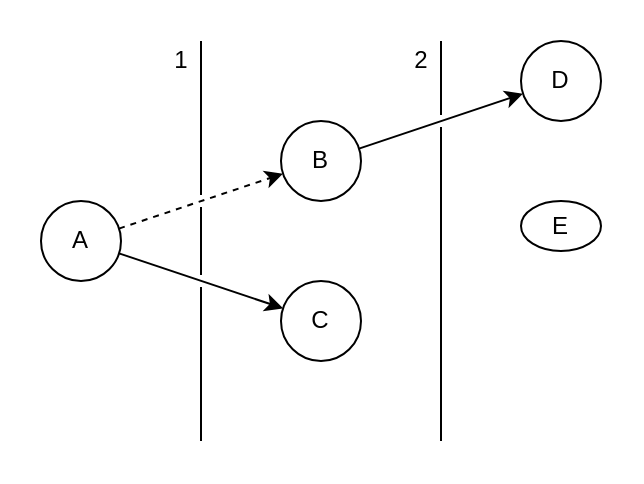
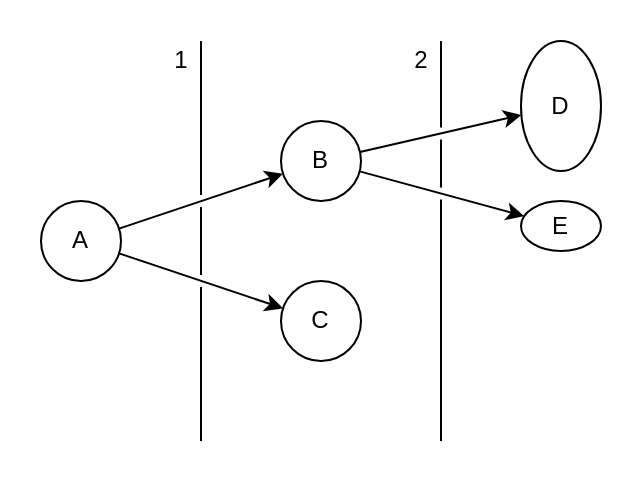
node "D": size 80x80 -> 80x130
edge "B" -> "E": added
edge "A" -> "B": style dashed -> solid
